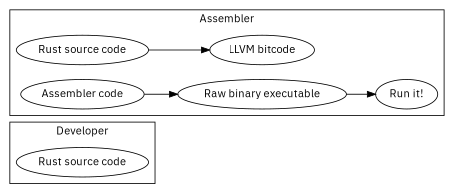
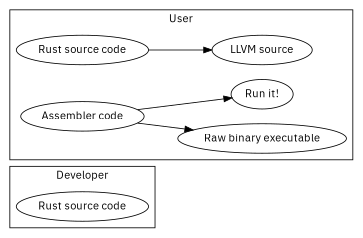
cluster "Assembler": label "Assembler" -> "User"
node "LLVM bitcode": label "LLVM bitcode" -> "LLVM source"
edge "Raw binary executable" -> "Run it!": now "Assembler code" -> "Run it!"
